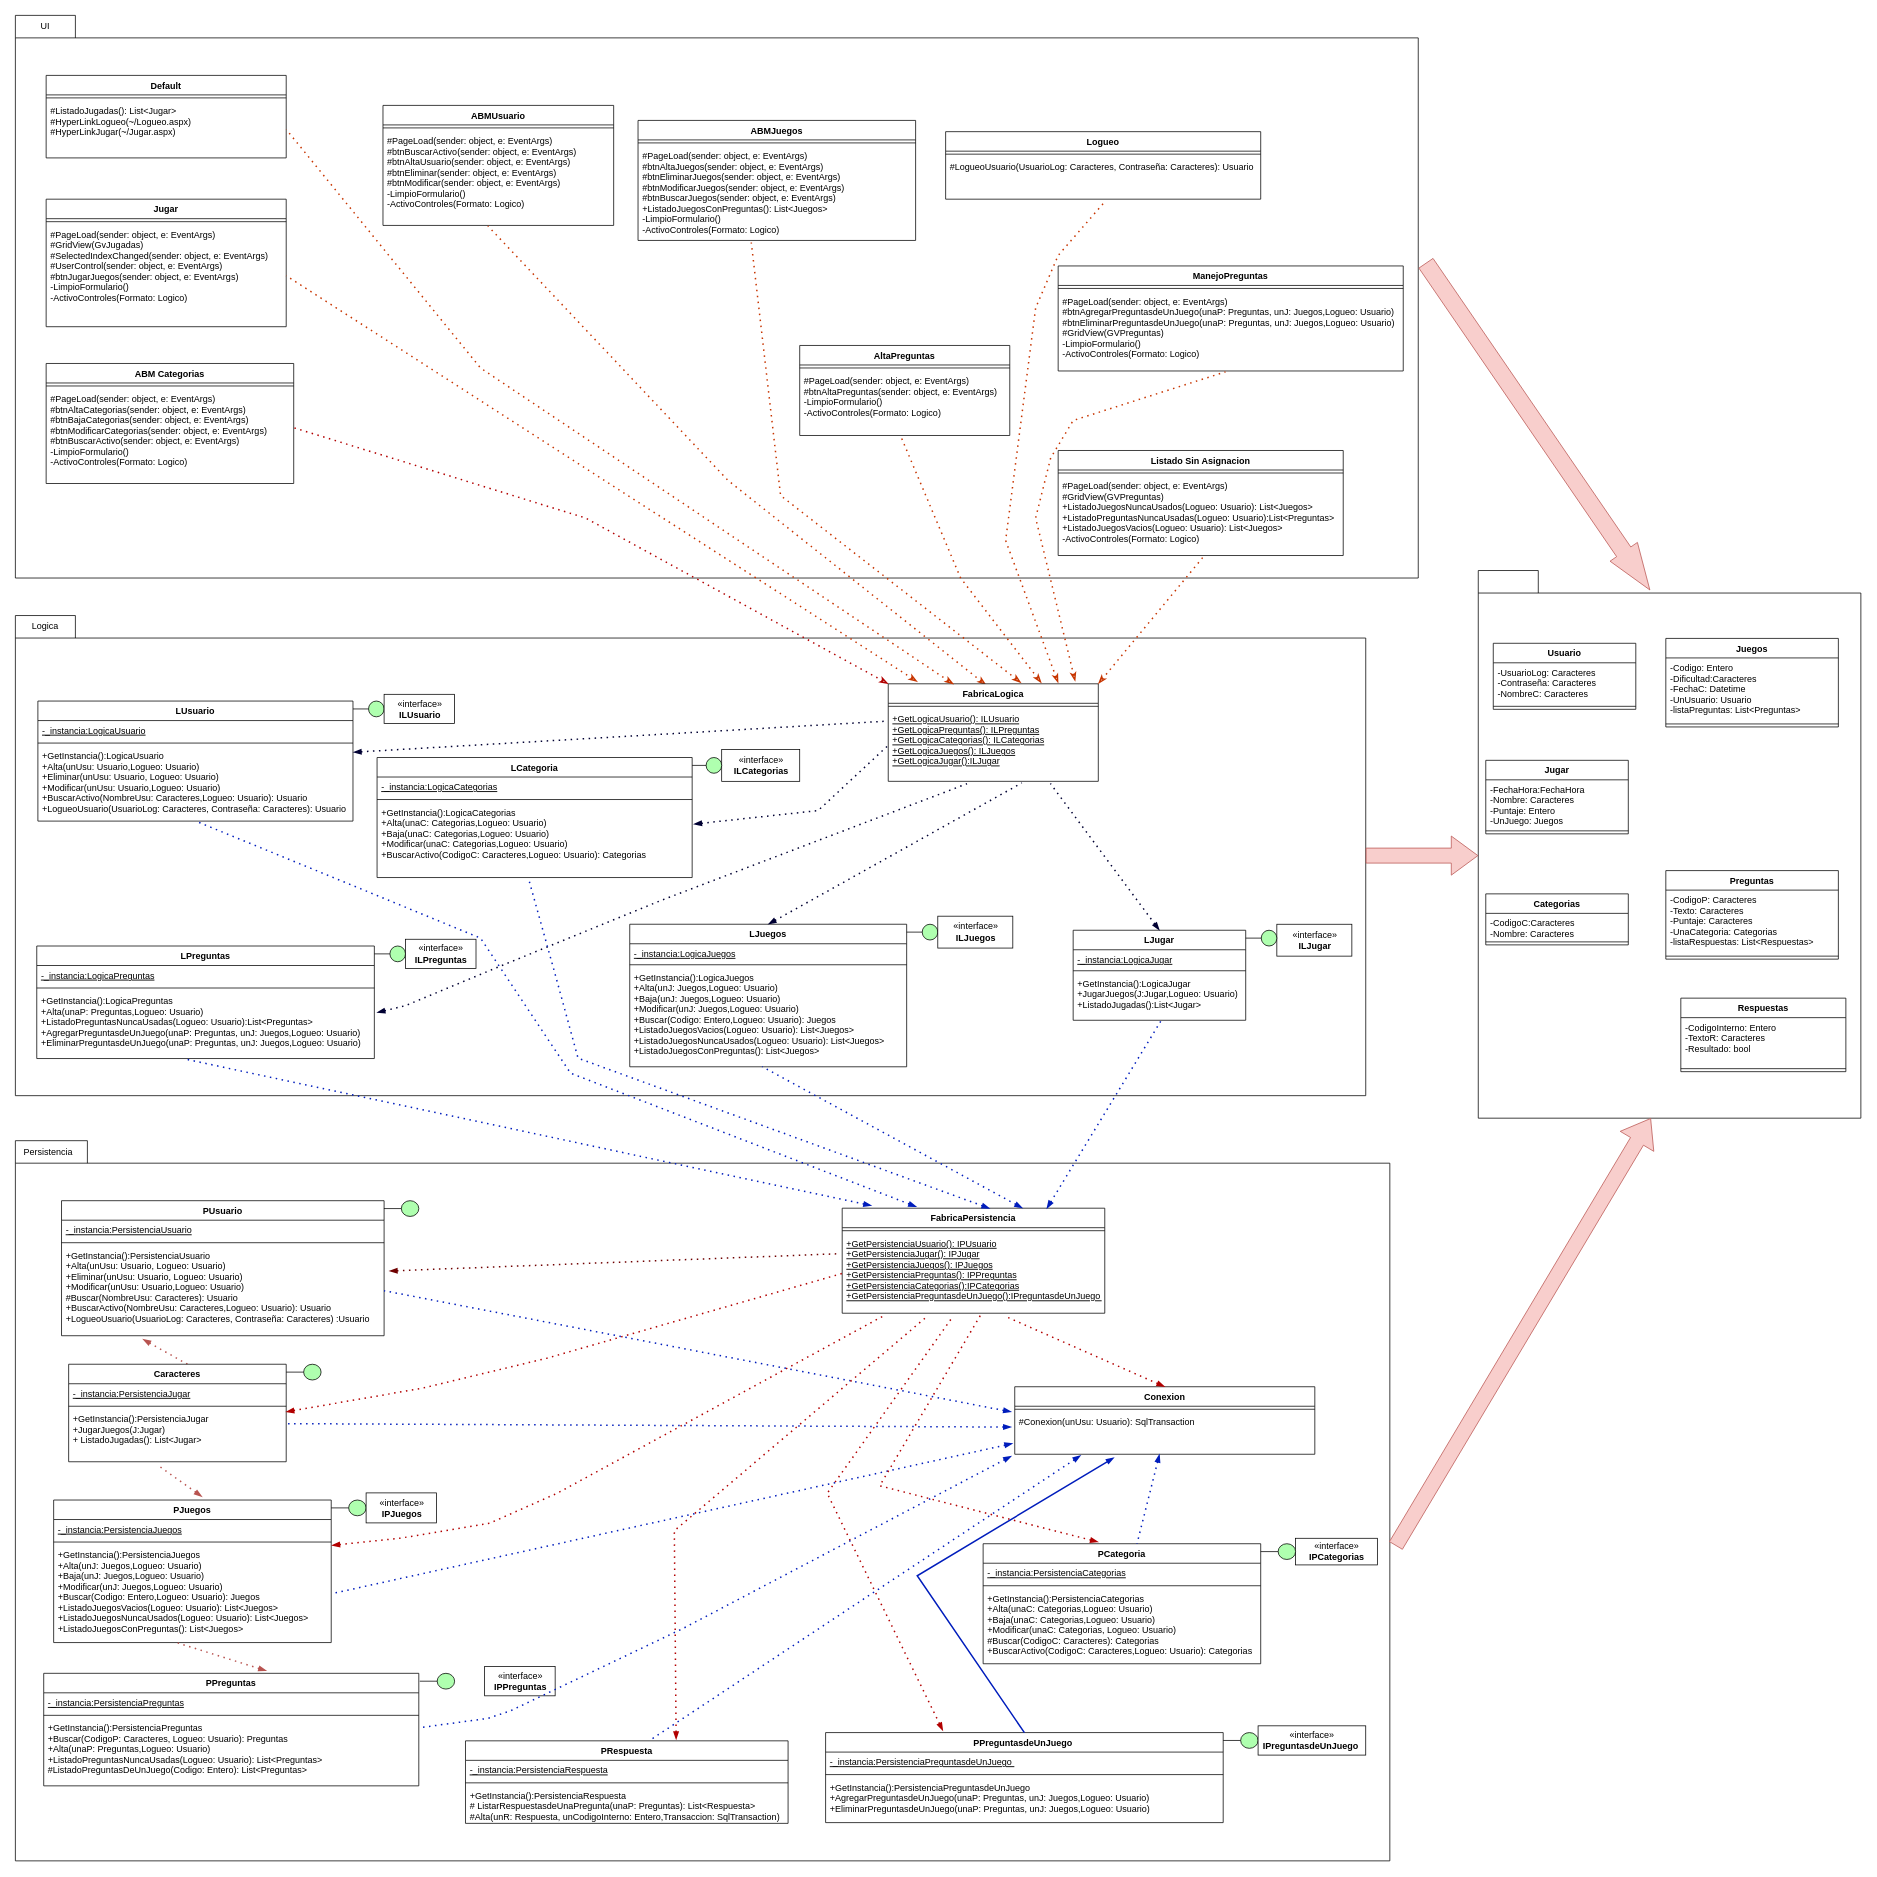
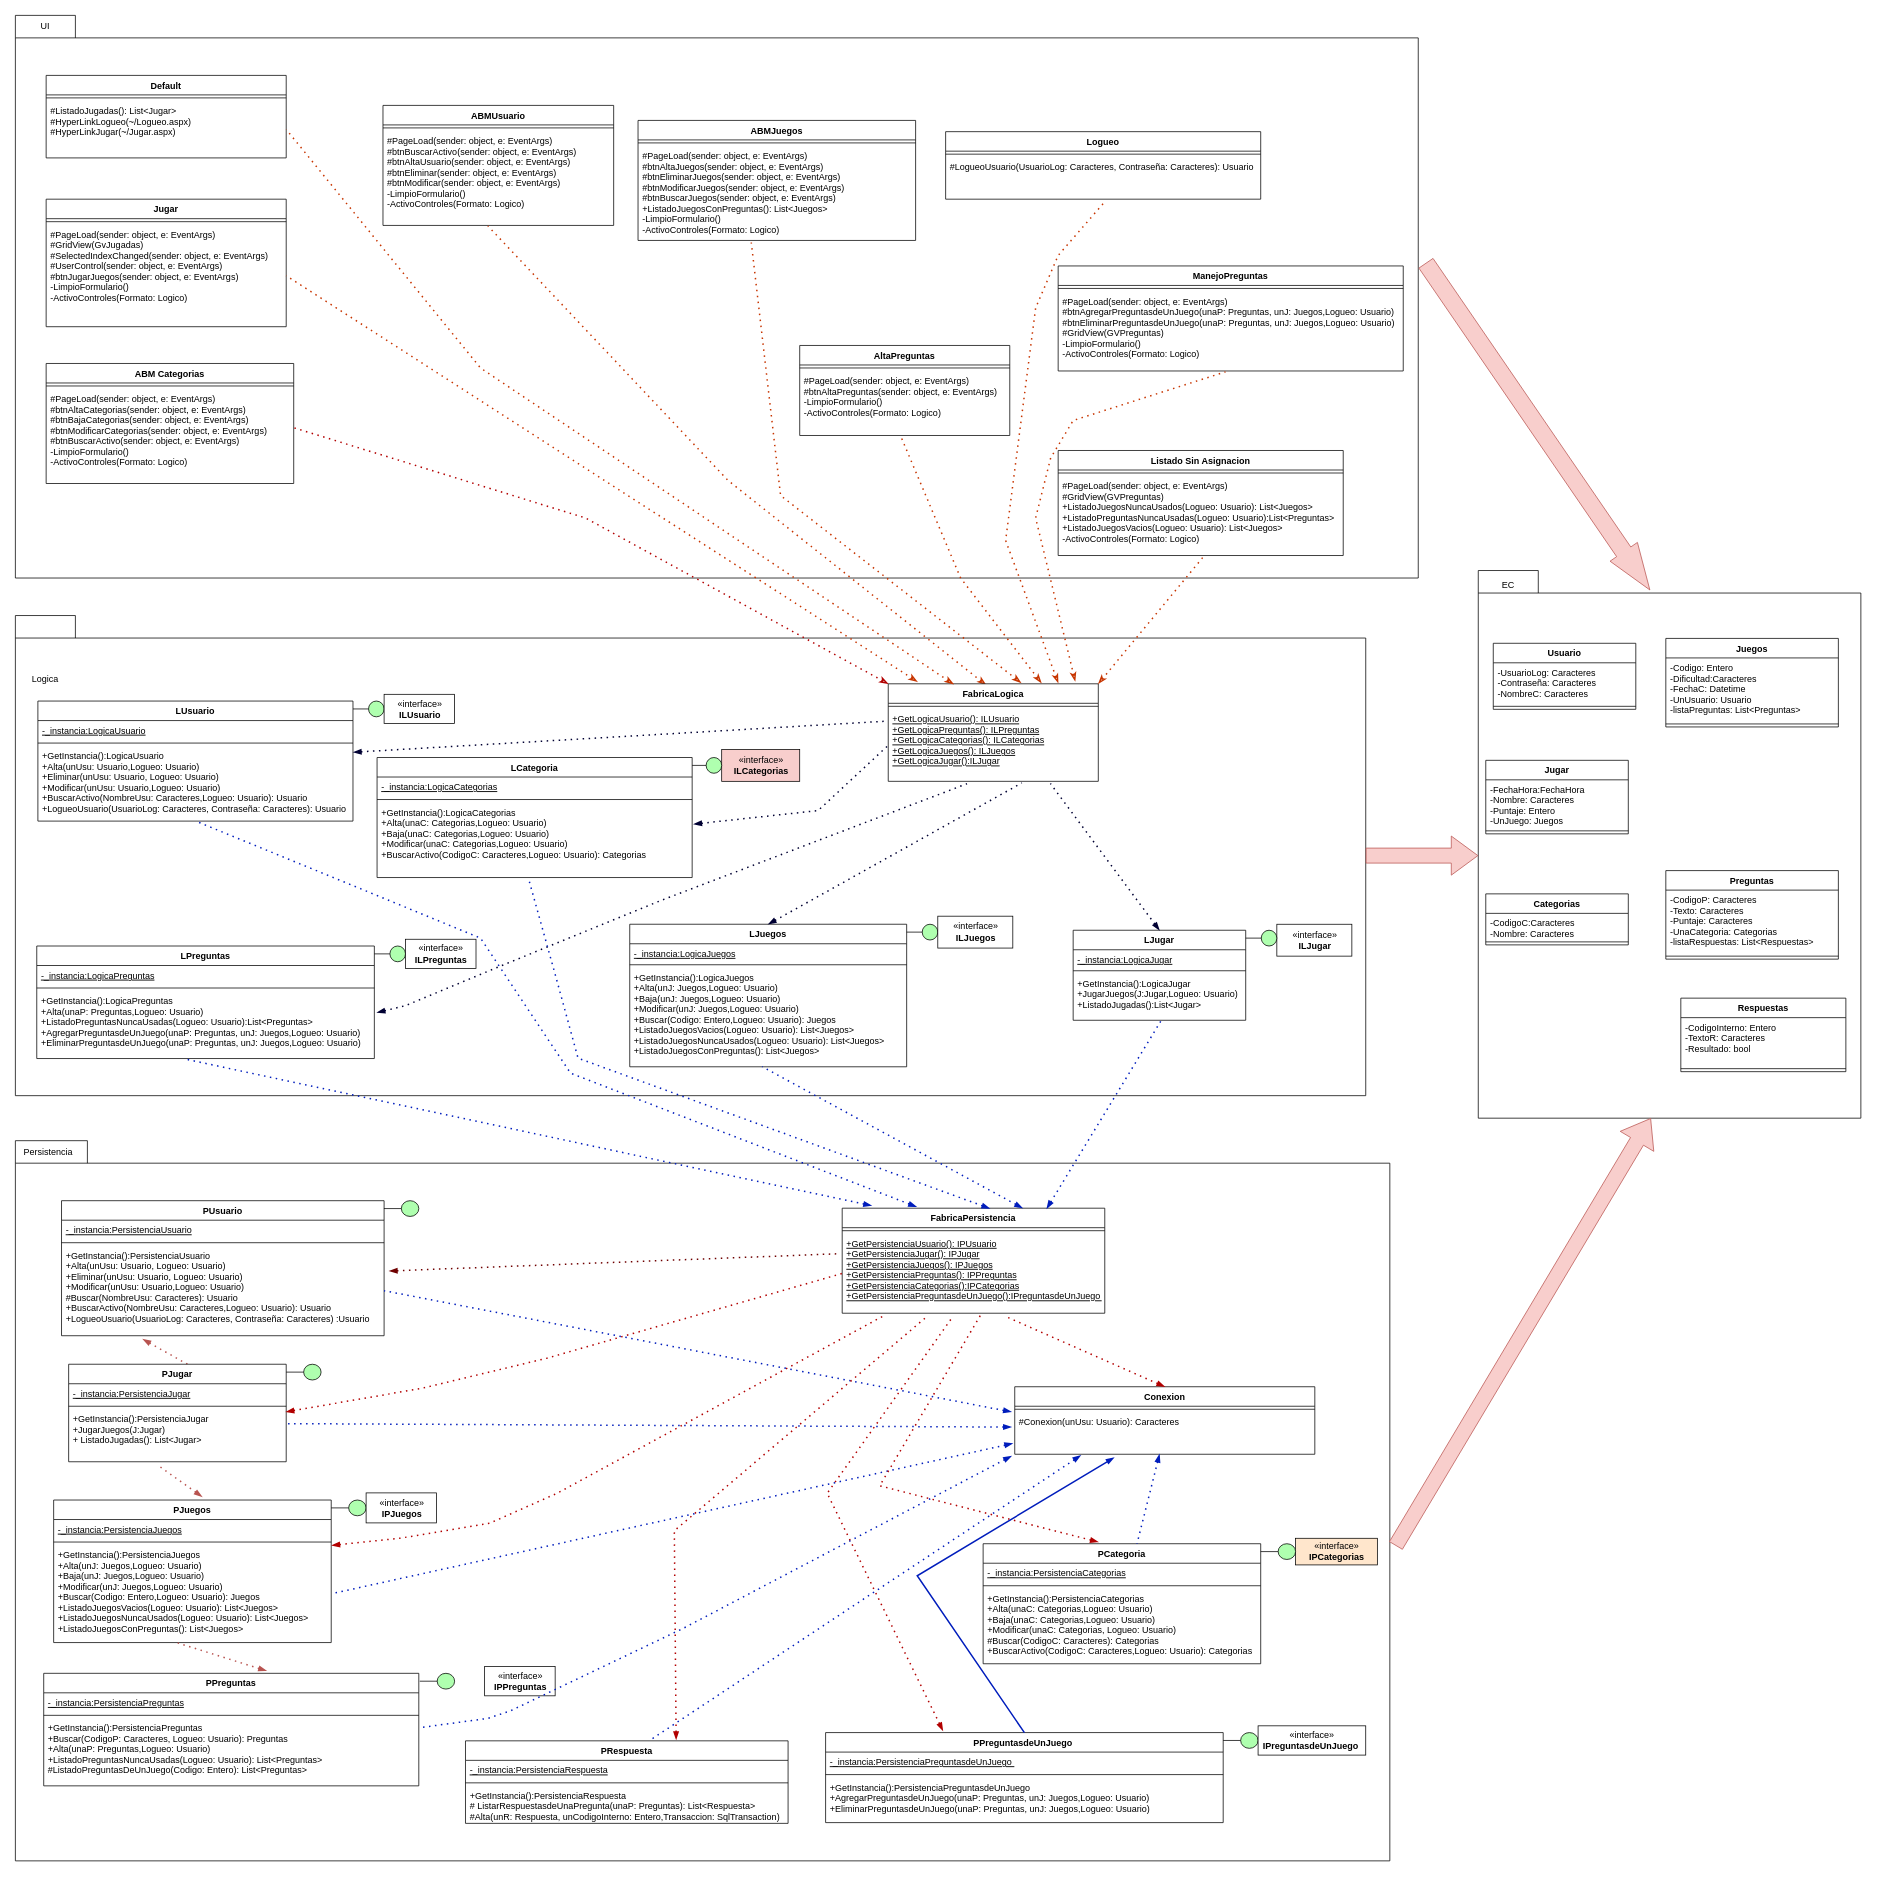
node "EC": added
node "Logica": moved (45, 627) -> (45, 679)
node "«interface» ILCategorias": fillcolor #ffffff -> #f8cecc
node "Caracteres": label "Caracteres" -> "PJugar"
node "#Conexion(unUsu: Usuario): SqlTransaction": label "#Conexion(unUsu: Usuario): SqlTransaction" -> "#Conexion(unUsu: Usuario): Caracteres"
node "«interface» IPCategorias": fillcolor #ffffff -> #ffe6cc
